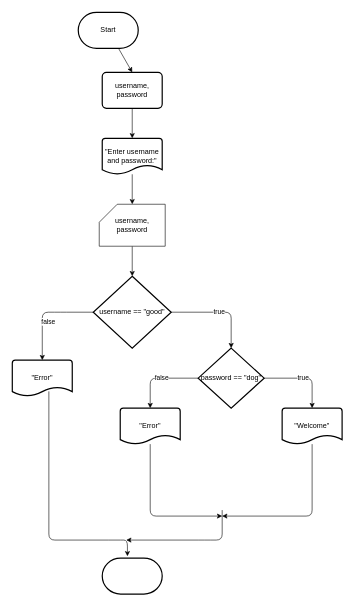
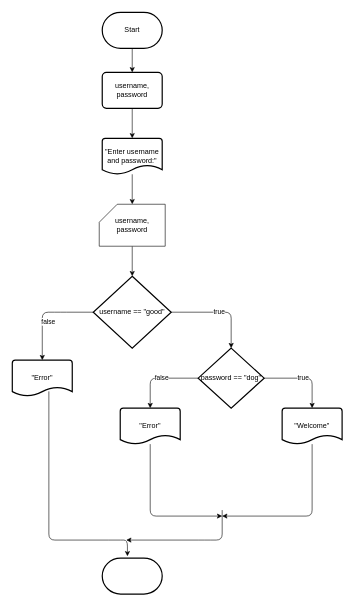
node "Start": moved (108, 30) -> (132, 30)
